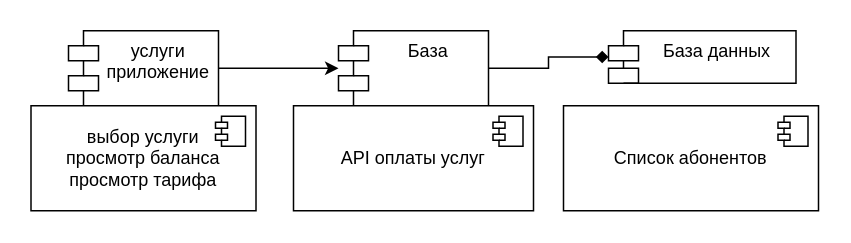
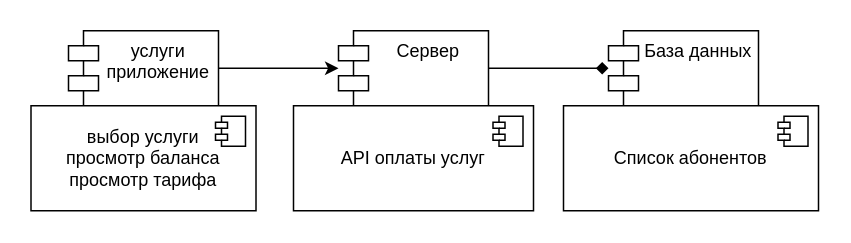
node "База": label "База" -> "Сервер"
node "База данных": size 188x53 -> 150x75
